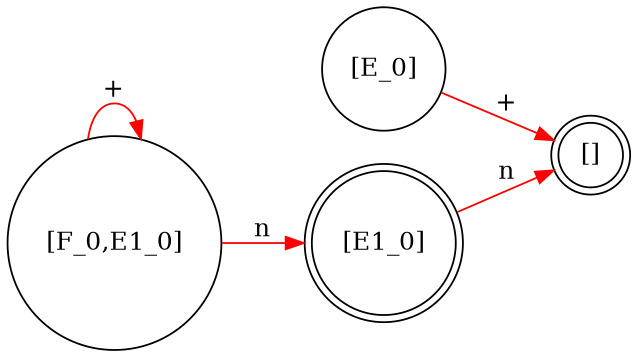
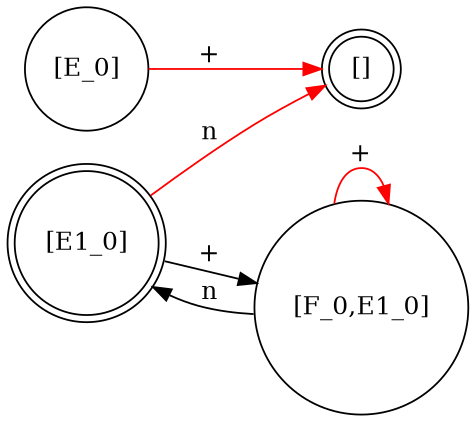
edge "[F_0,E1_0]" -> "[E1_0]": color red -> black
edge "[E1_0]" -> "[F_0,E1_0]": added, label "+"
